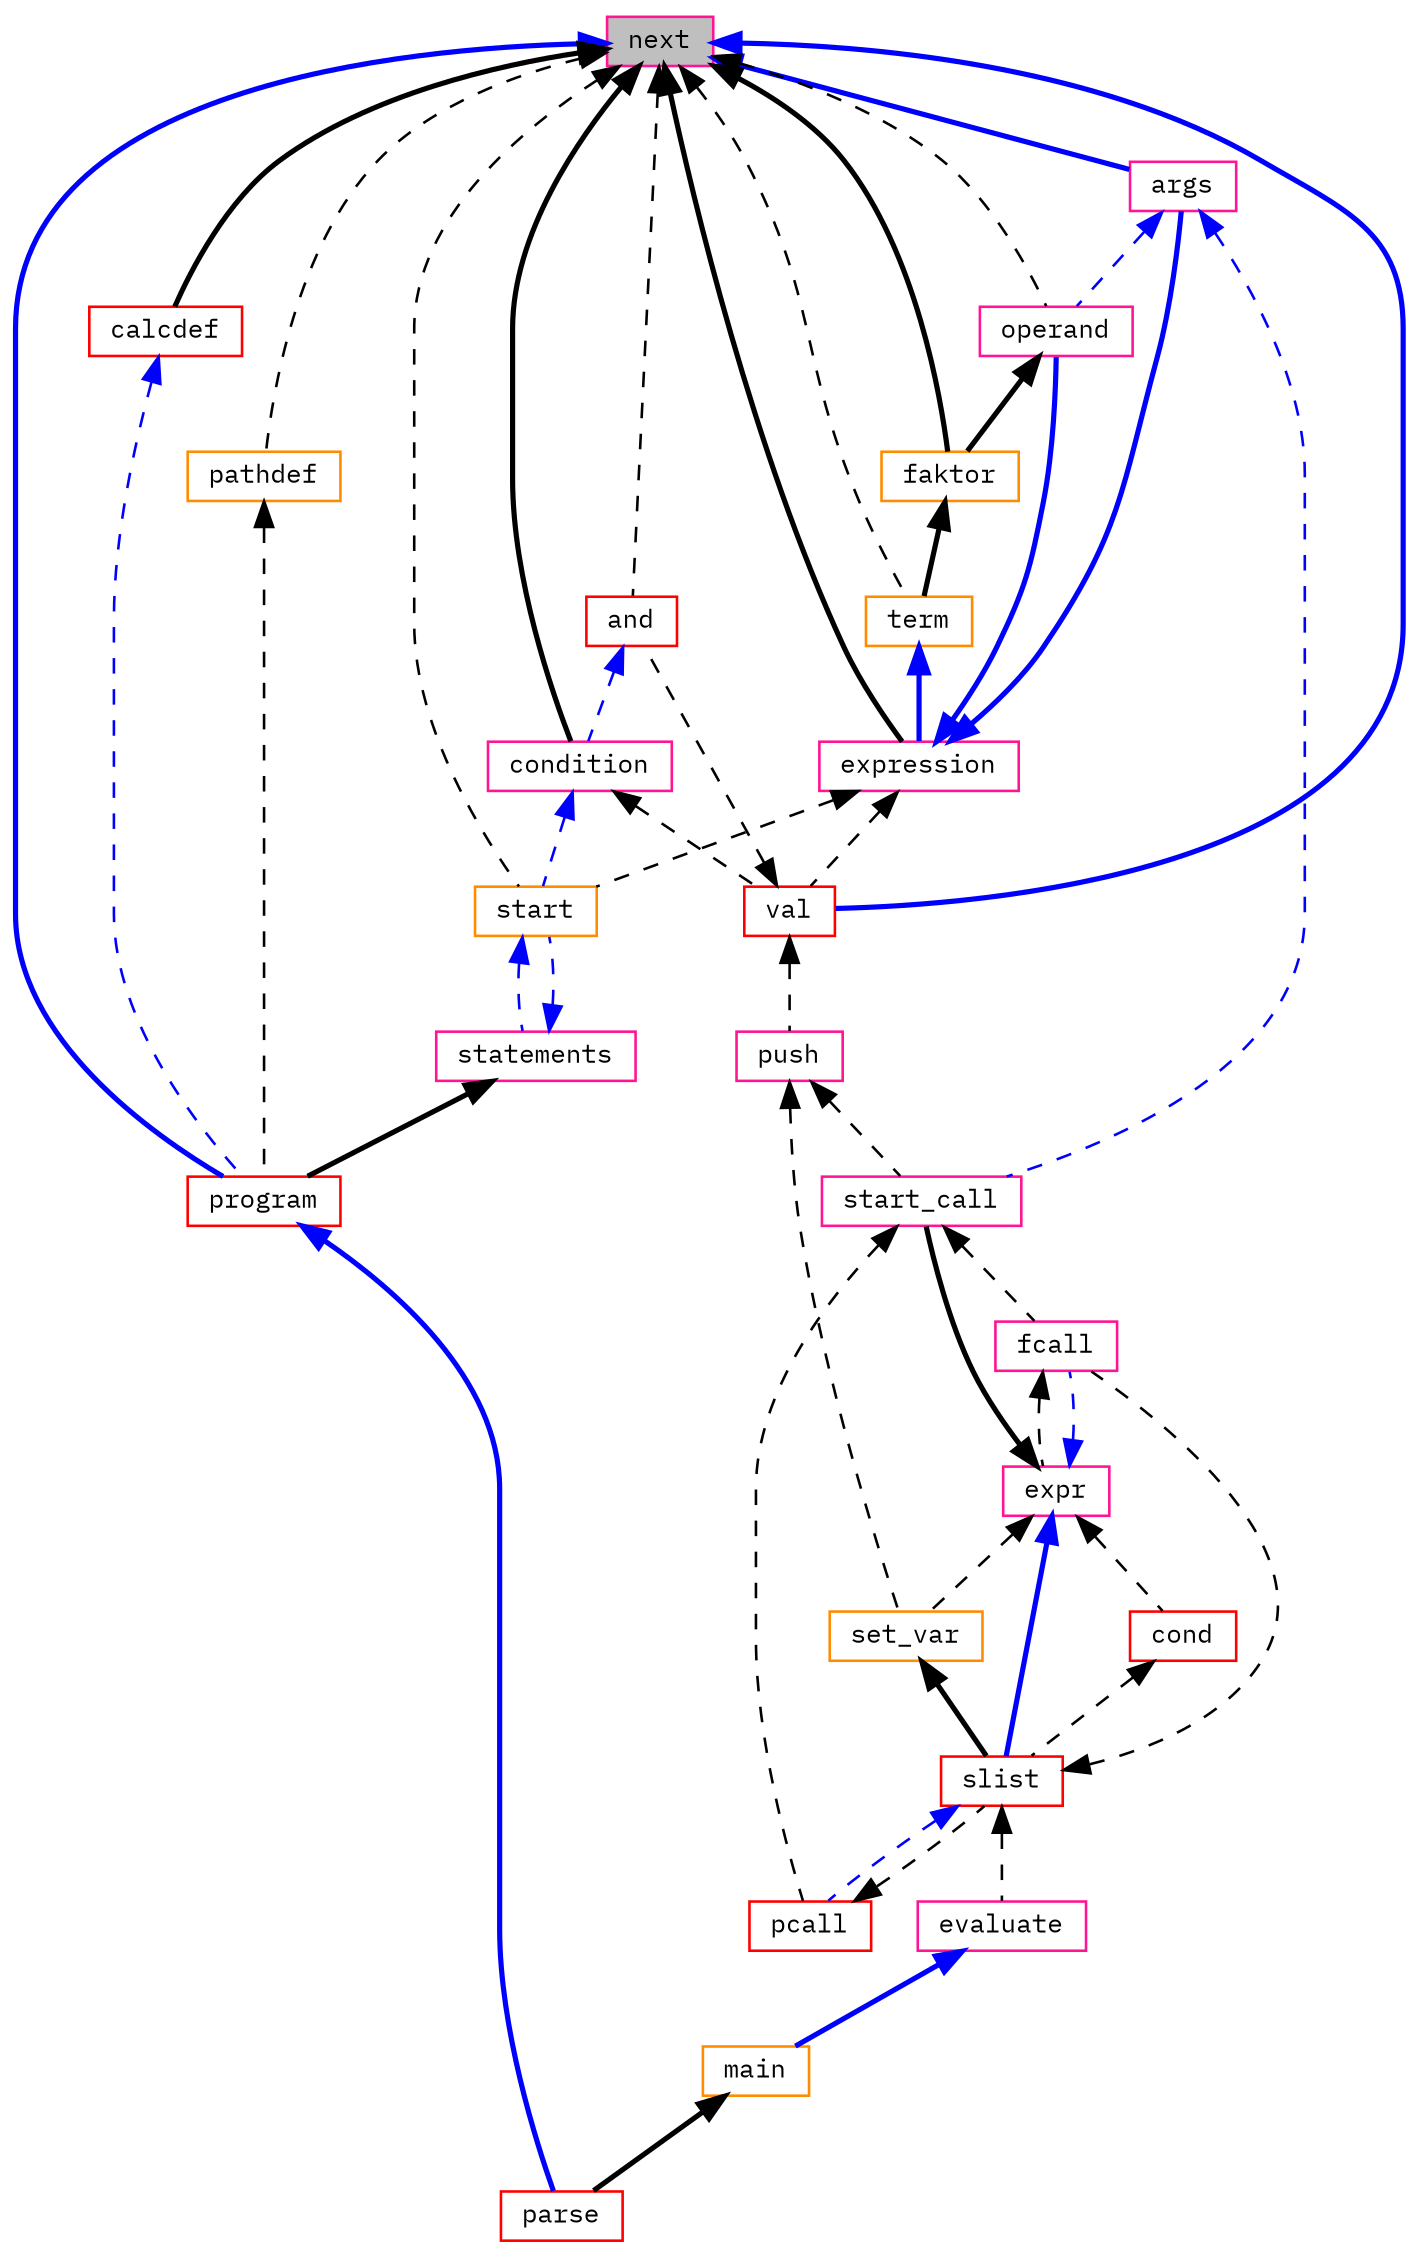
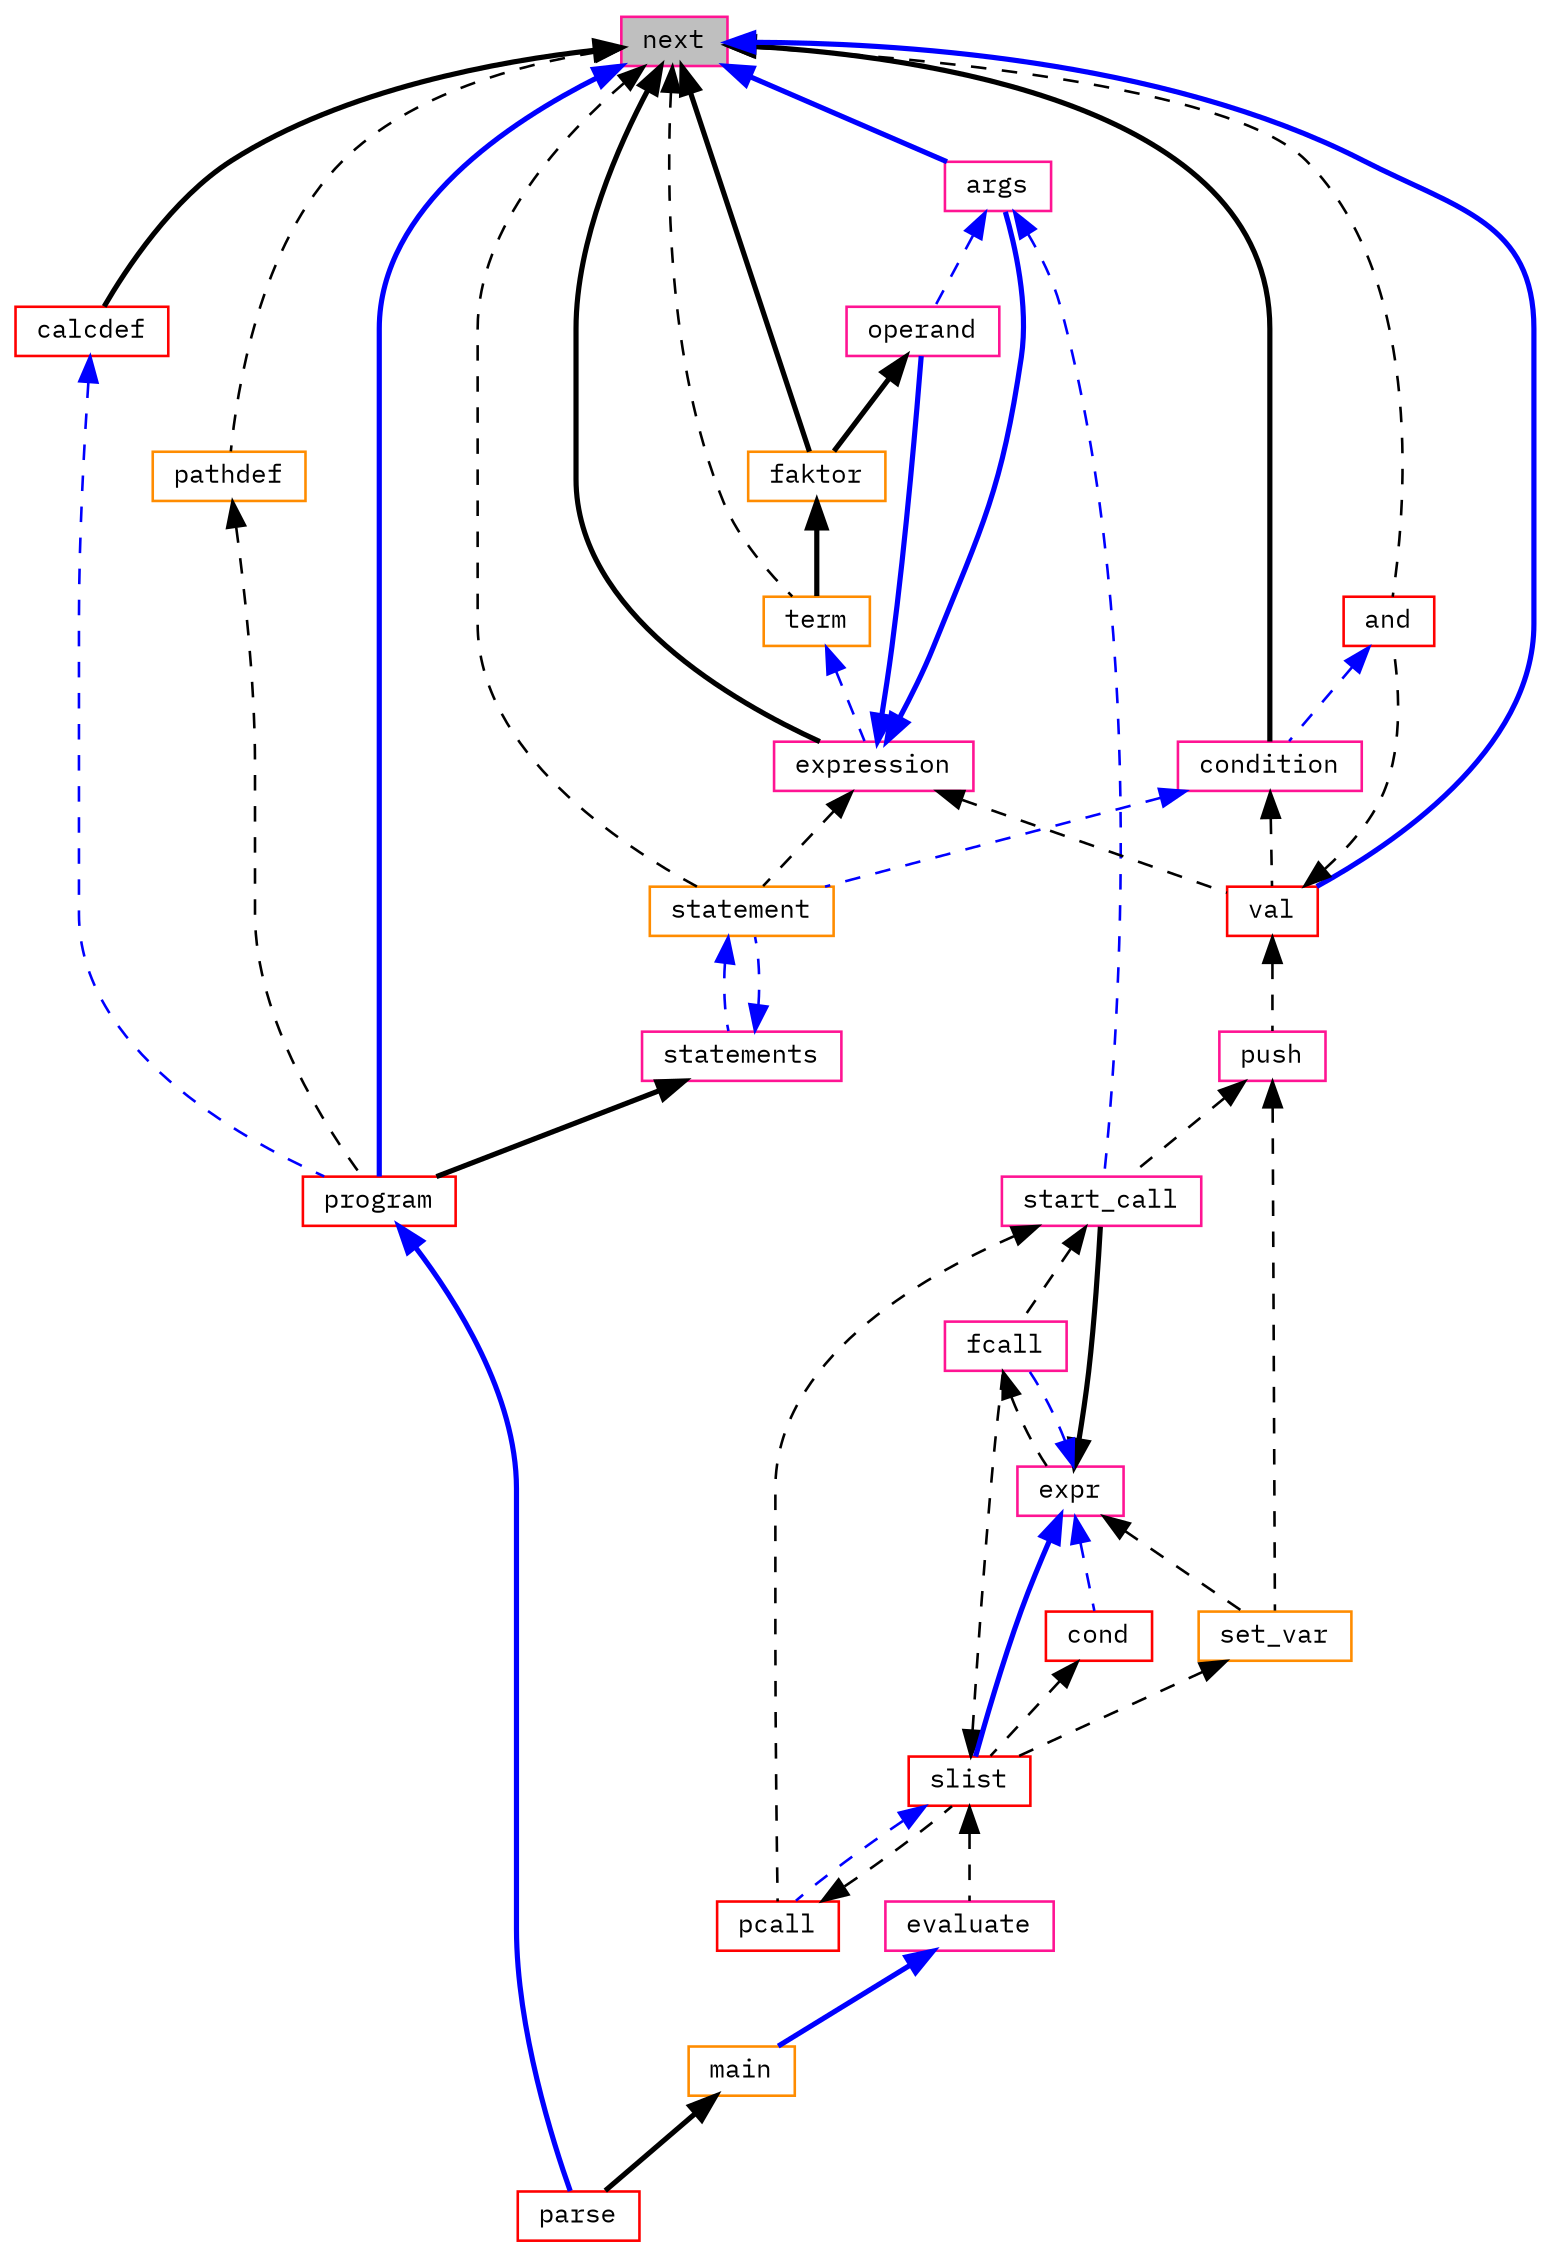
edge "operand" -> "next": removed
edge "expression" -> "term": style bold -> dashed
node "start": label "start" -> "statement"
edge "cond" -> "expr": color black -> blue
edge "slist" -> "set_var": style bold -> dashed
